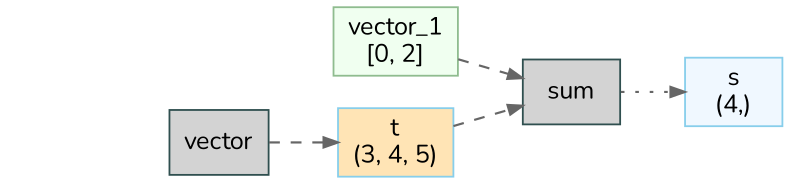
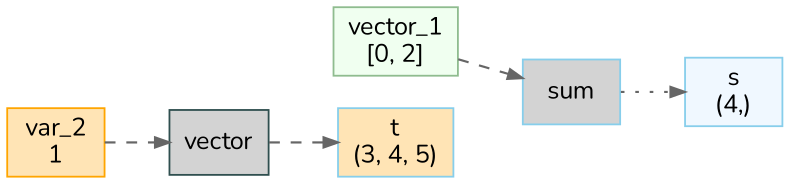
node "sum": color darkslategray -> skyblue
edge "t (3, 4, 5)" -> "sum": removed
node "var_2 1": added
